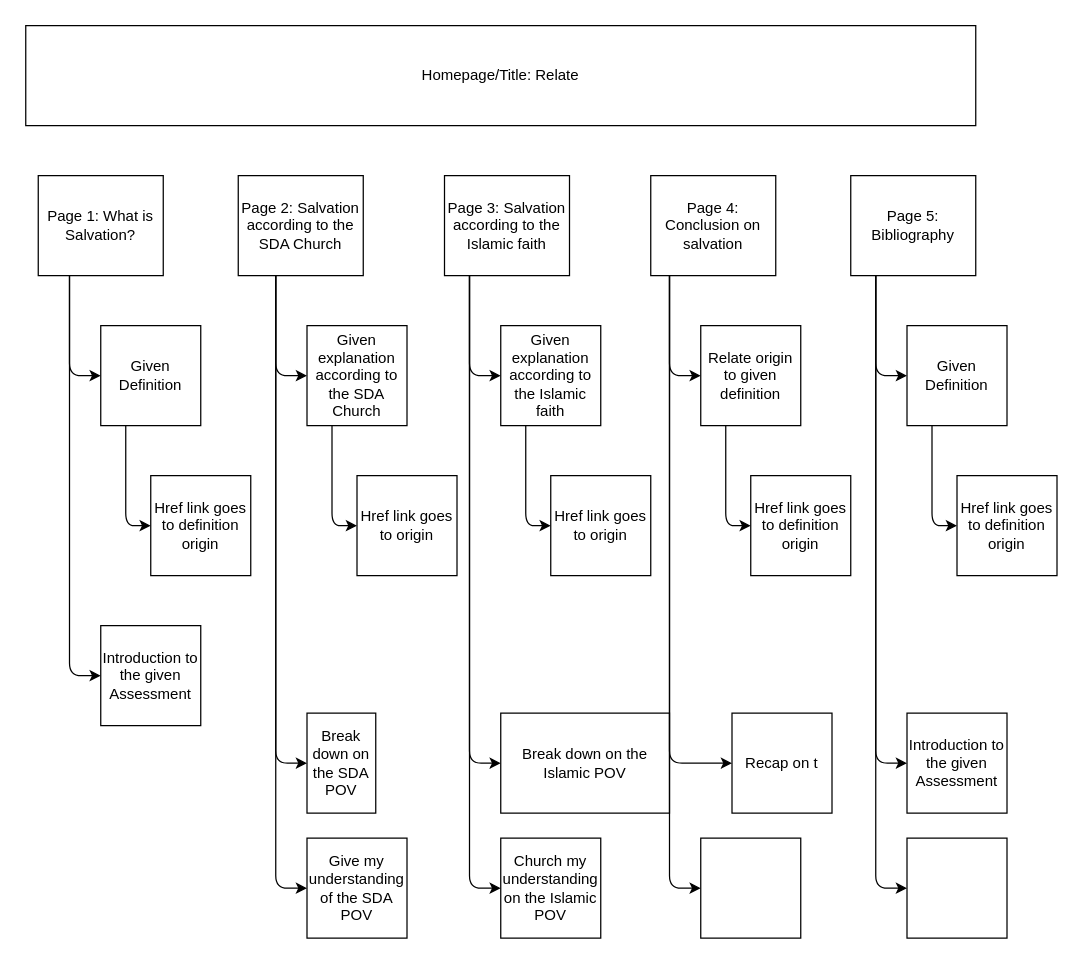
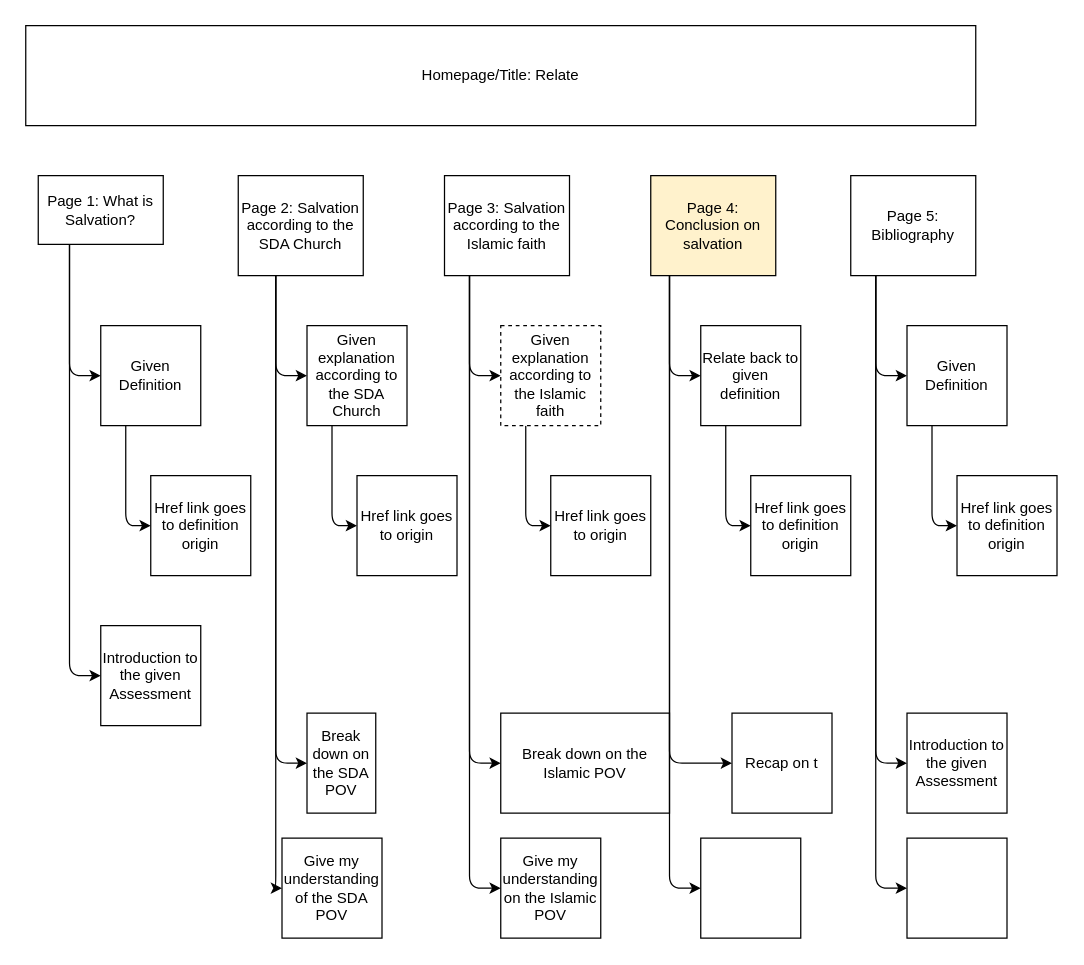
node "Page 1: What is Salvation?": size 125x100 -> 125x69
node "Page 4: Conclusion on salvation": fillcolor #ffffff -> #fff2cc
node "Given explanation according to the Islamic faith": style solid -> dashed
node "Relate origin to given definition": label "Relate origin to given definition" -> "Relate back to given definition"
node "Give my understanding of the SDA POV": moved (357, 888) -> (332, 888)
node "Church my understanding on the Islamic POV": label "Church my understanding on the Islamic POV" -> "Give my understanding on the Islamic POV"
